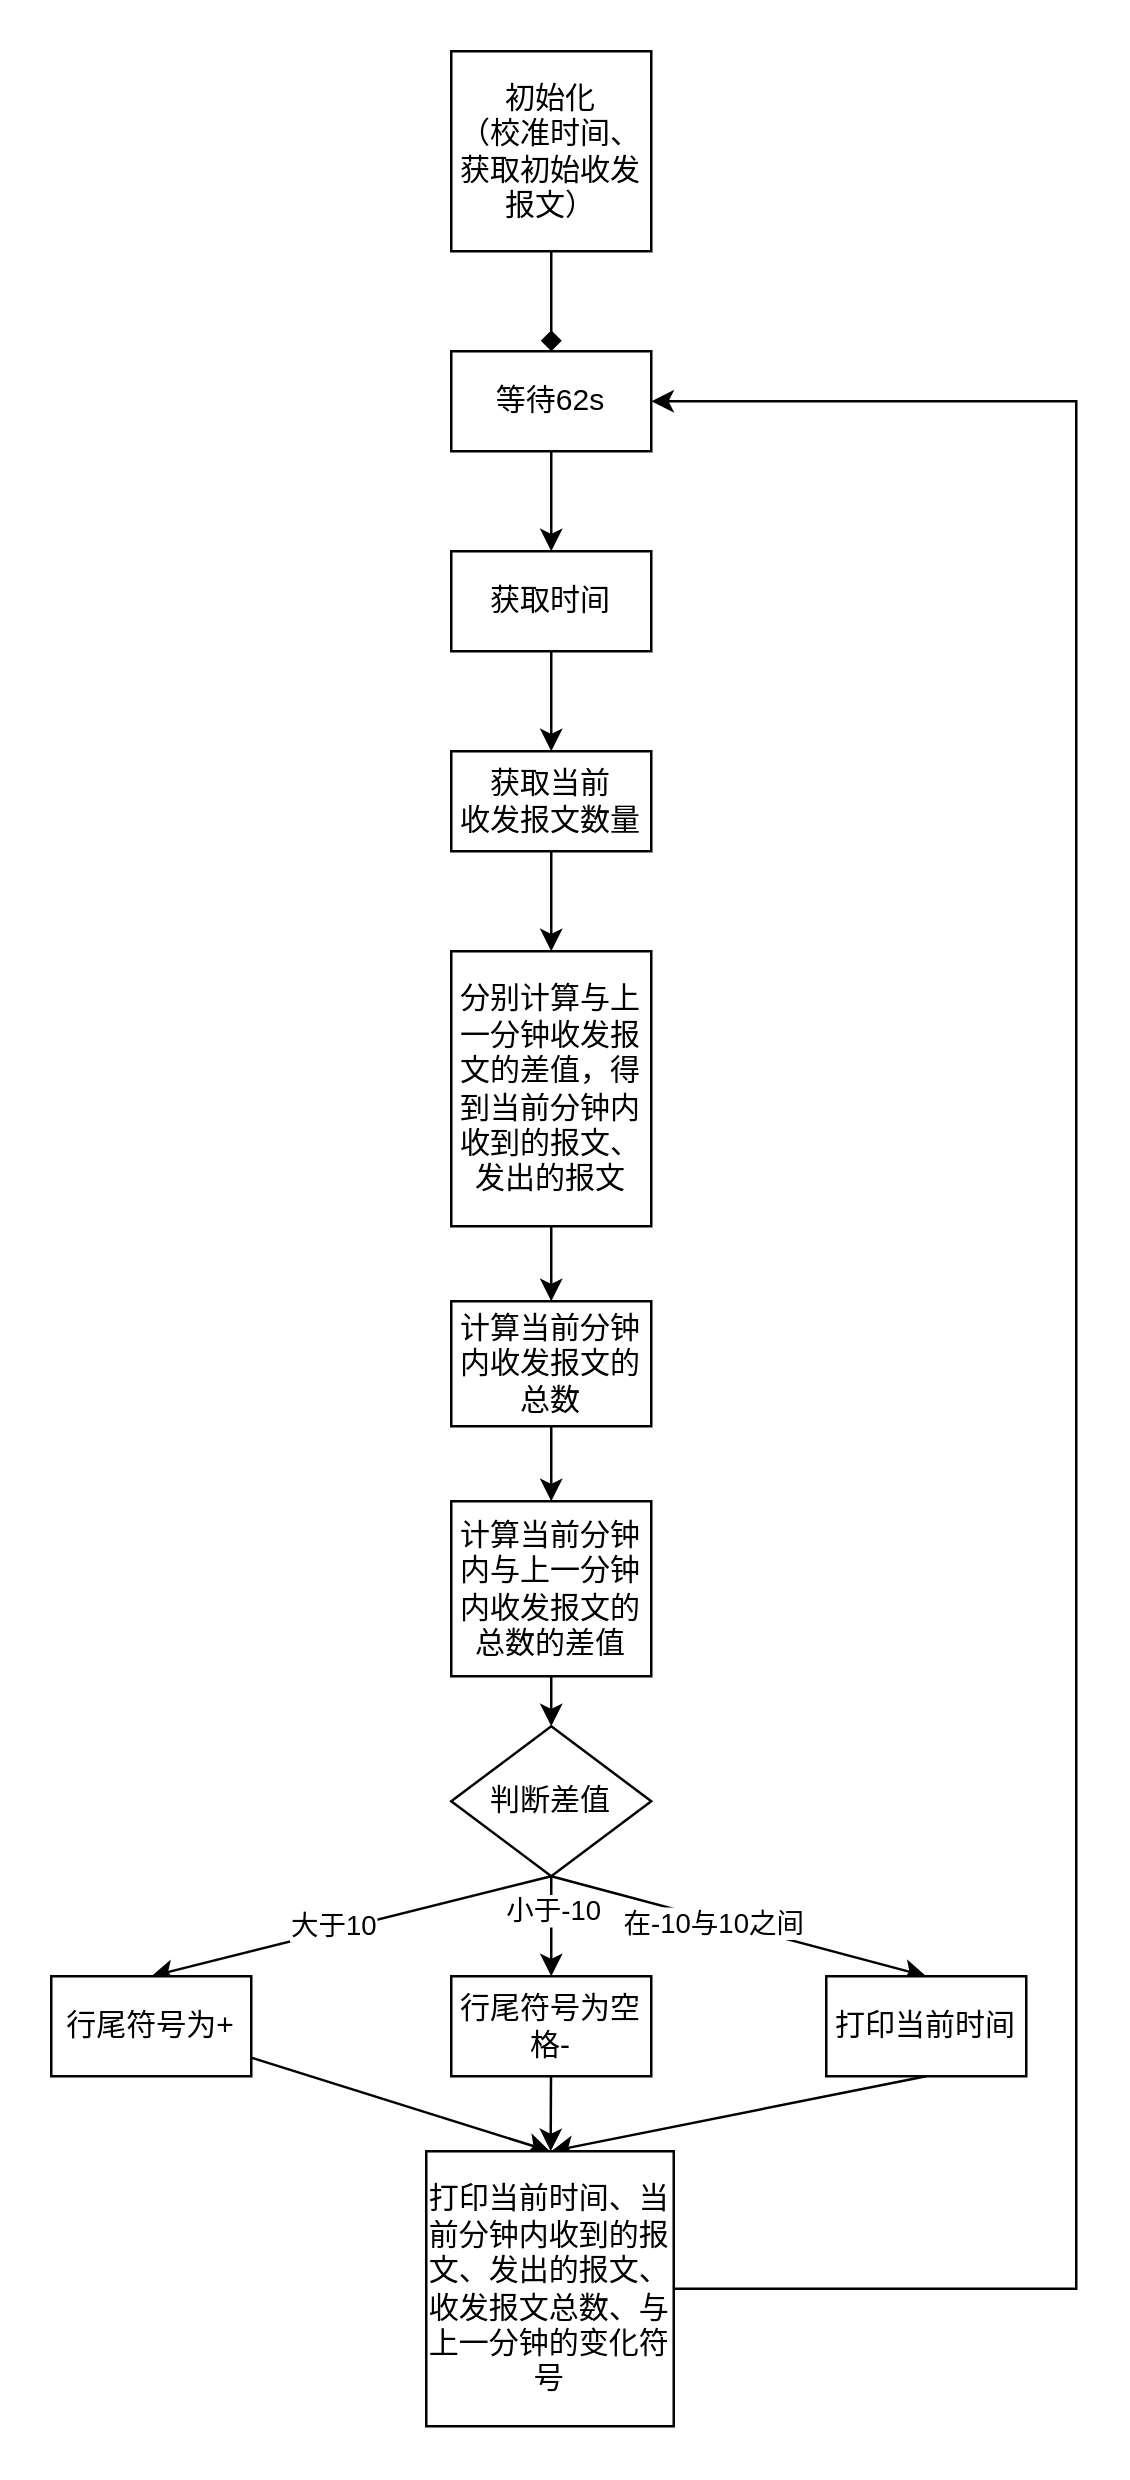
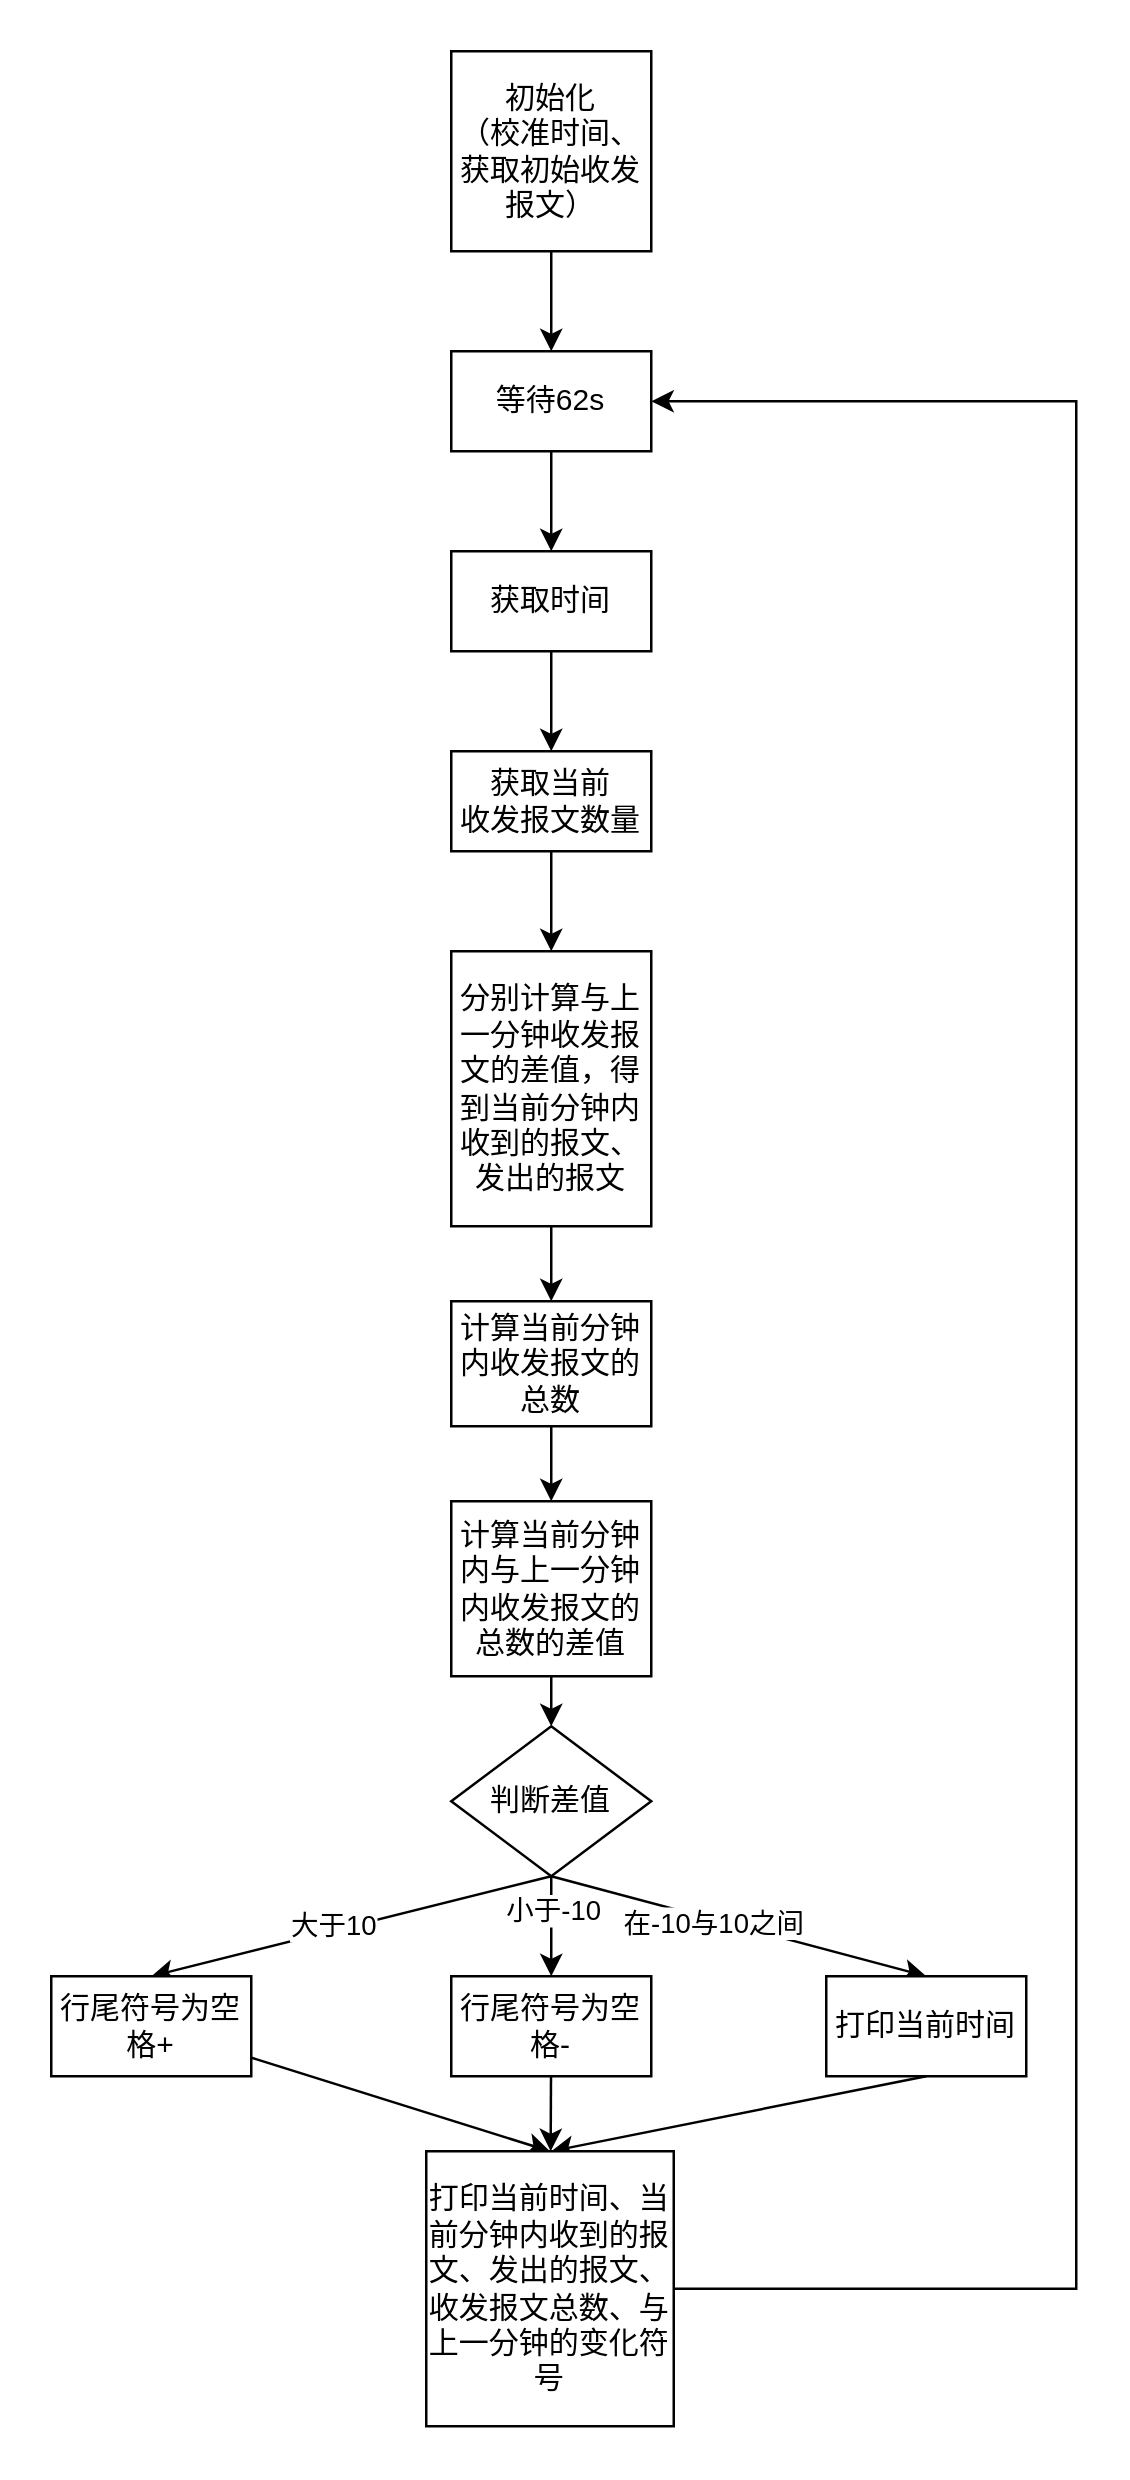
edge "初始化 （校准时间、获取初始收发报文）" -> "等待62s": arrowhead diamond -> classic
node "行尾符号为+": label "行尾符号为+" -> "行尾符号为空格+"
